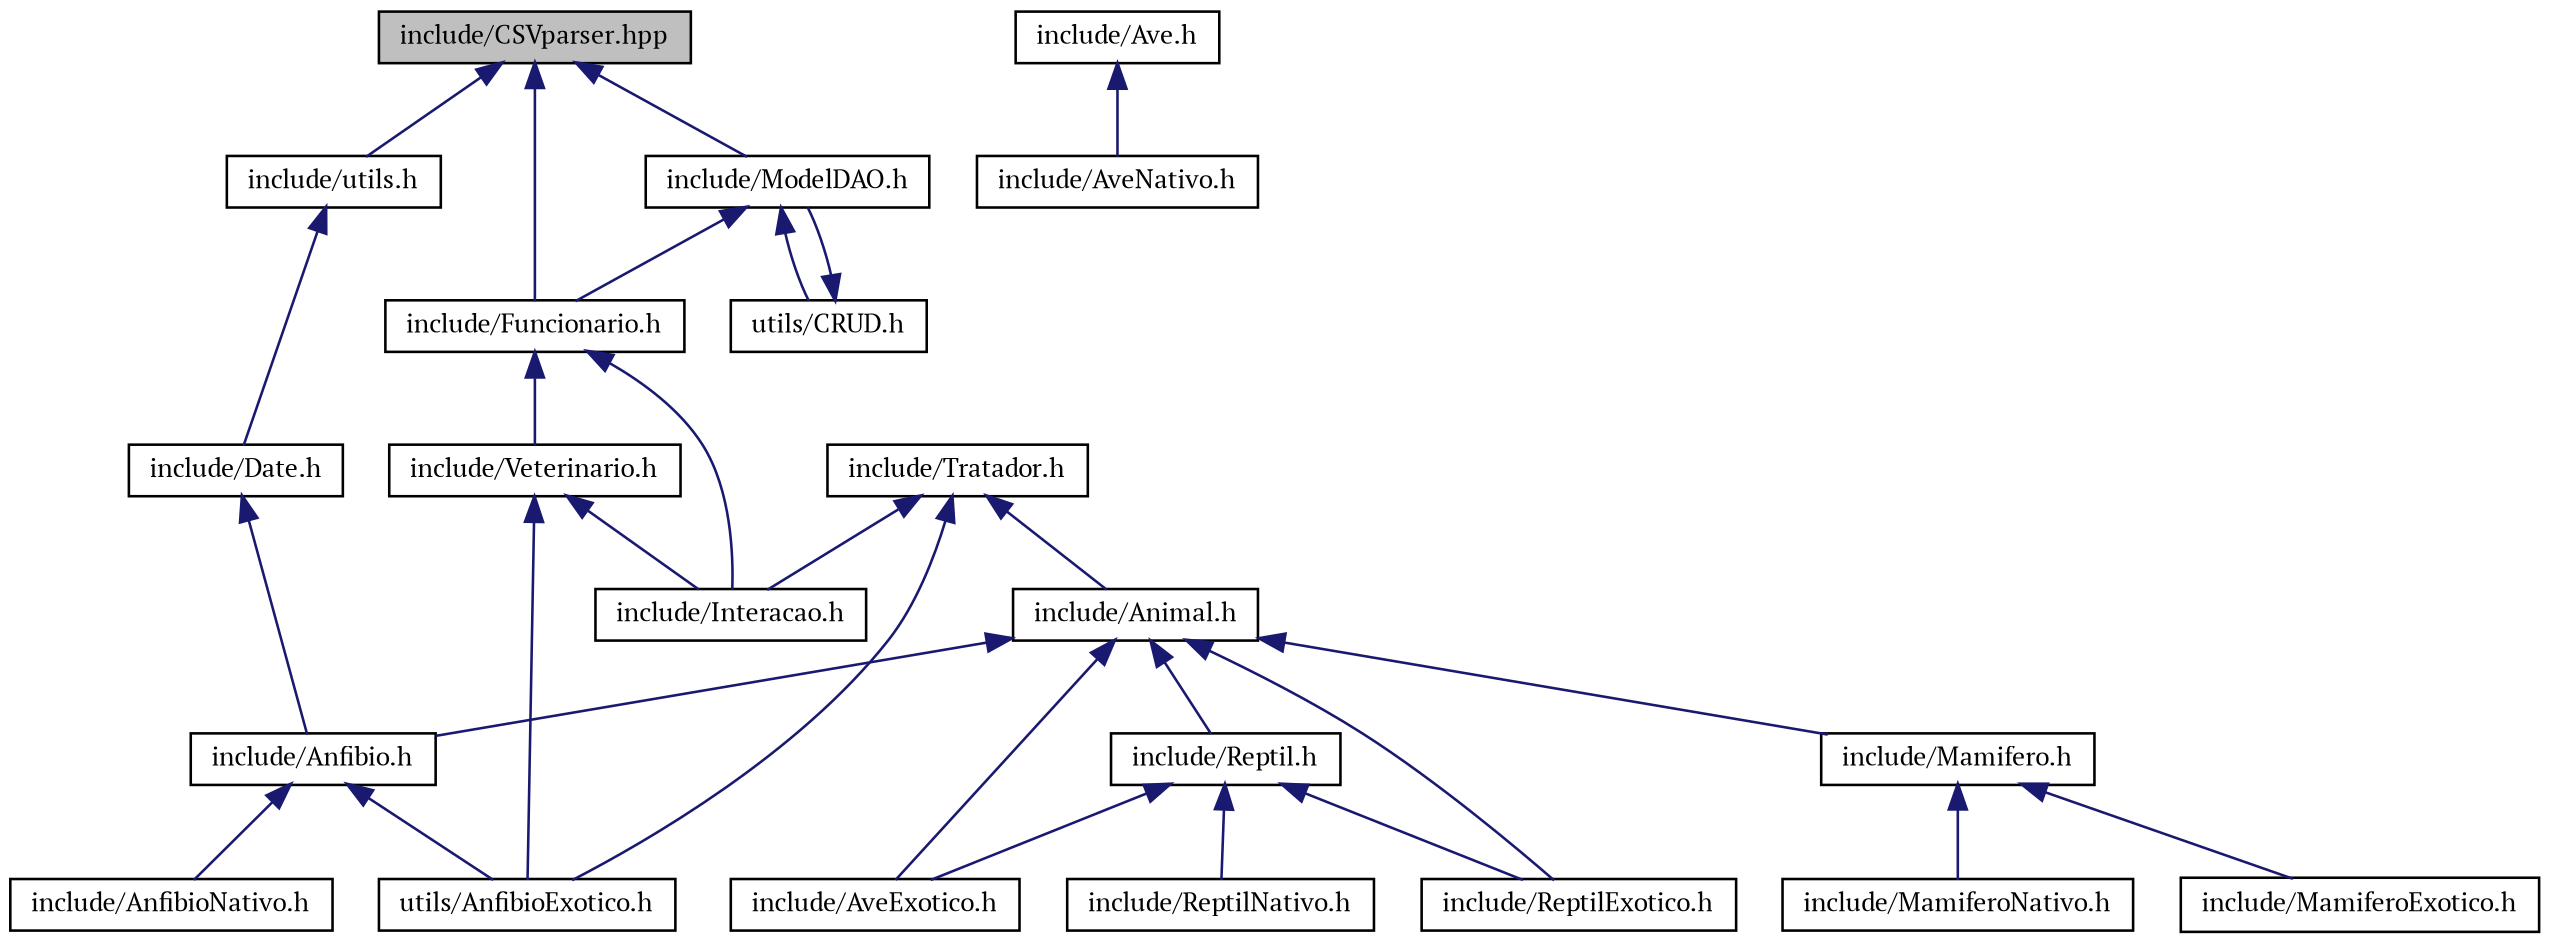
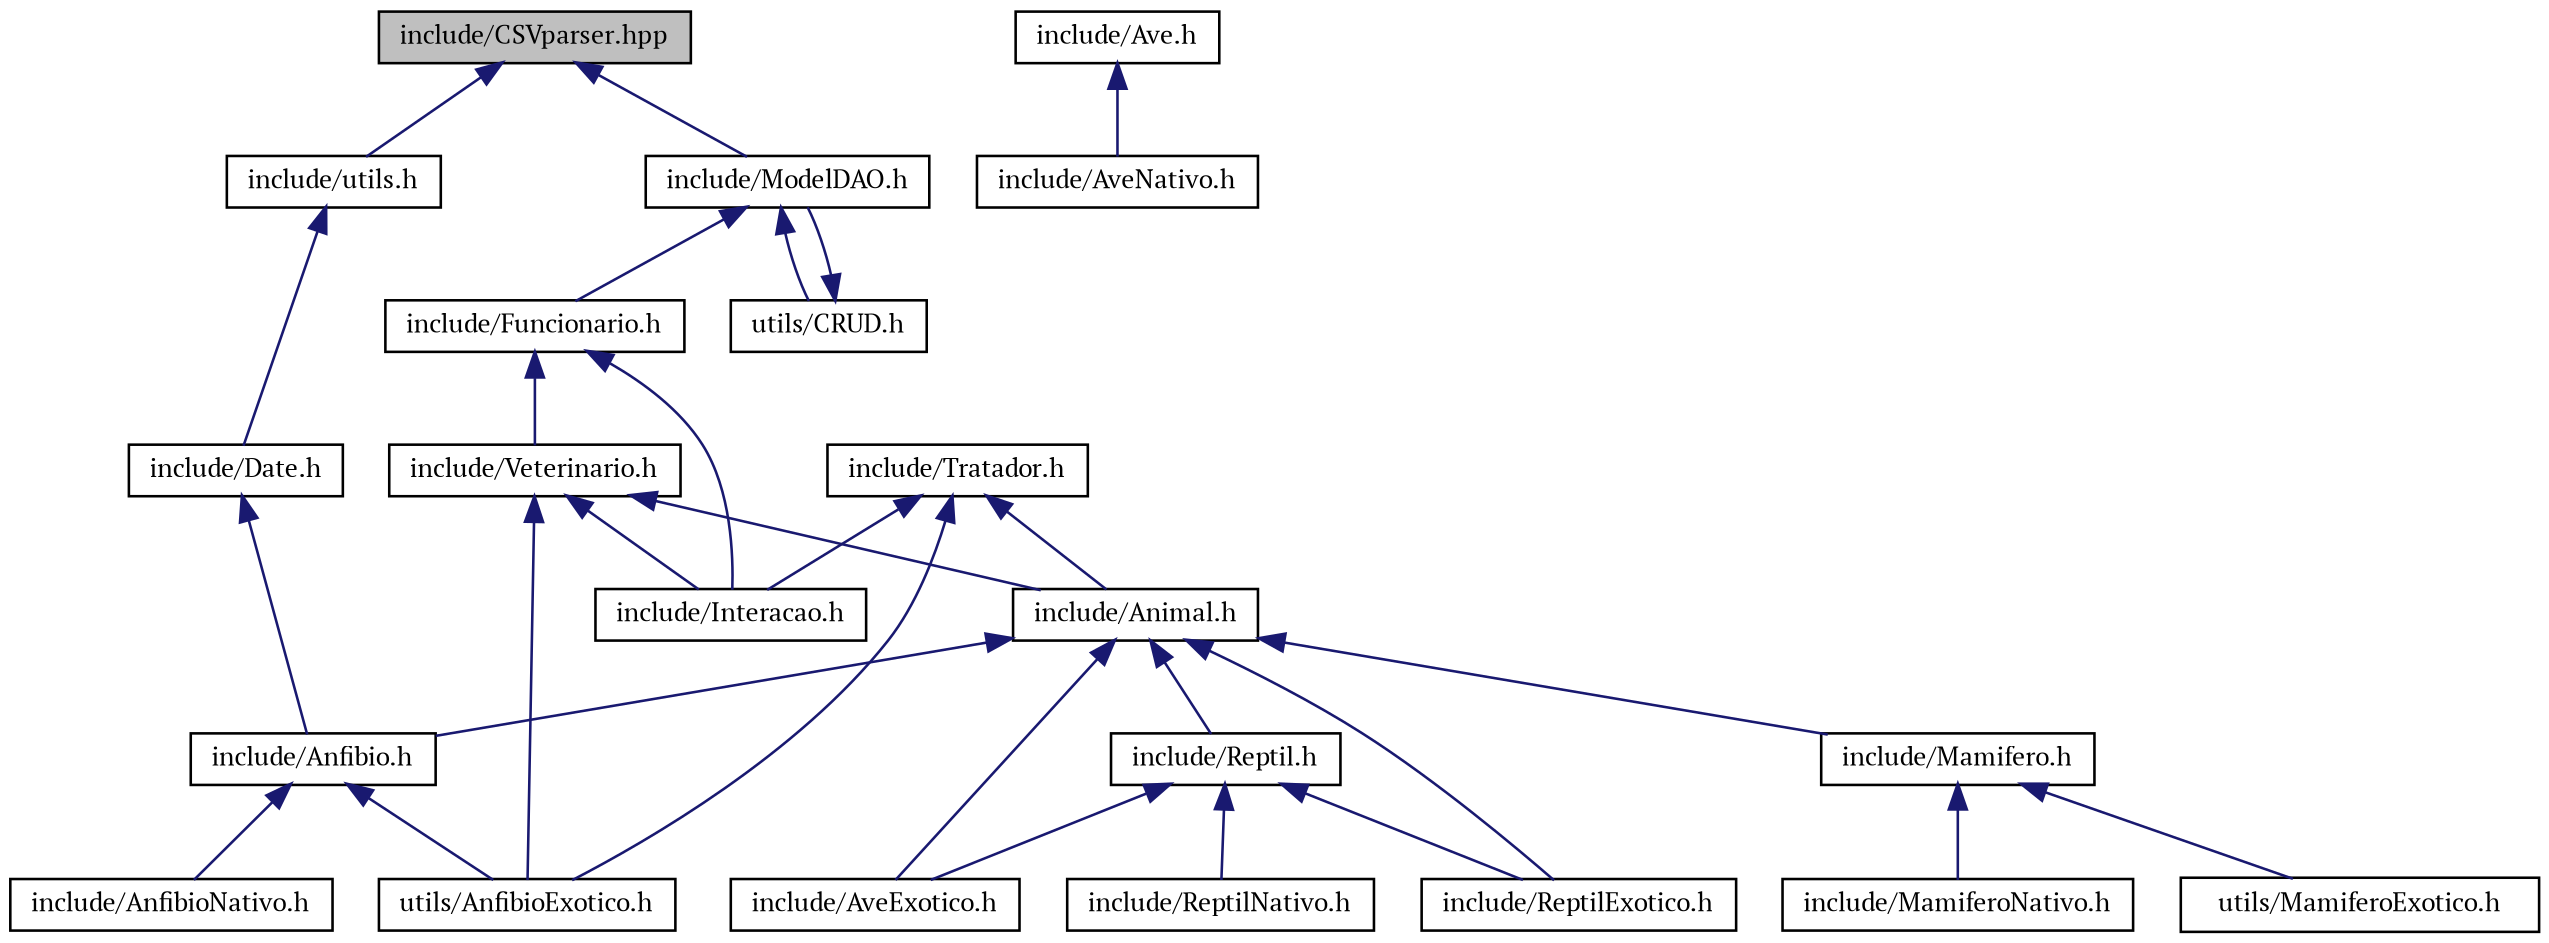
edge "include/Funcionario.h" -> "include/CSVparser.hpp": removed
edge "include/Animal.h" -> "include/Veterinario.h": added
node "include/MamiferoExotico.h": label "include/MamiferoExotico.h" -> "utils/MamiferoExotico.h"
